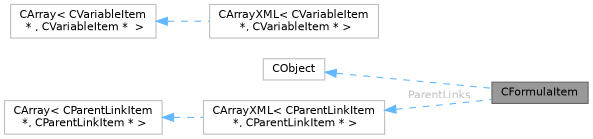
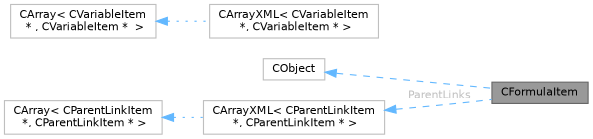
edge "CArrayXML< CVariableItem *, CVariableItem * >" -> "CArray< CVariableItem * , CVariableItem *  >": style dashed -> dotted
edge "CArrayXML< CParentLinkItem *, CParentLinkItem * >" -> "CArray< CParentLinkItem *, CParentLinkItem * >": style dashed -> dotted
